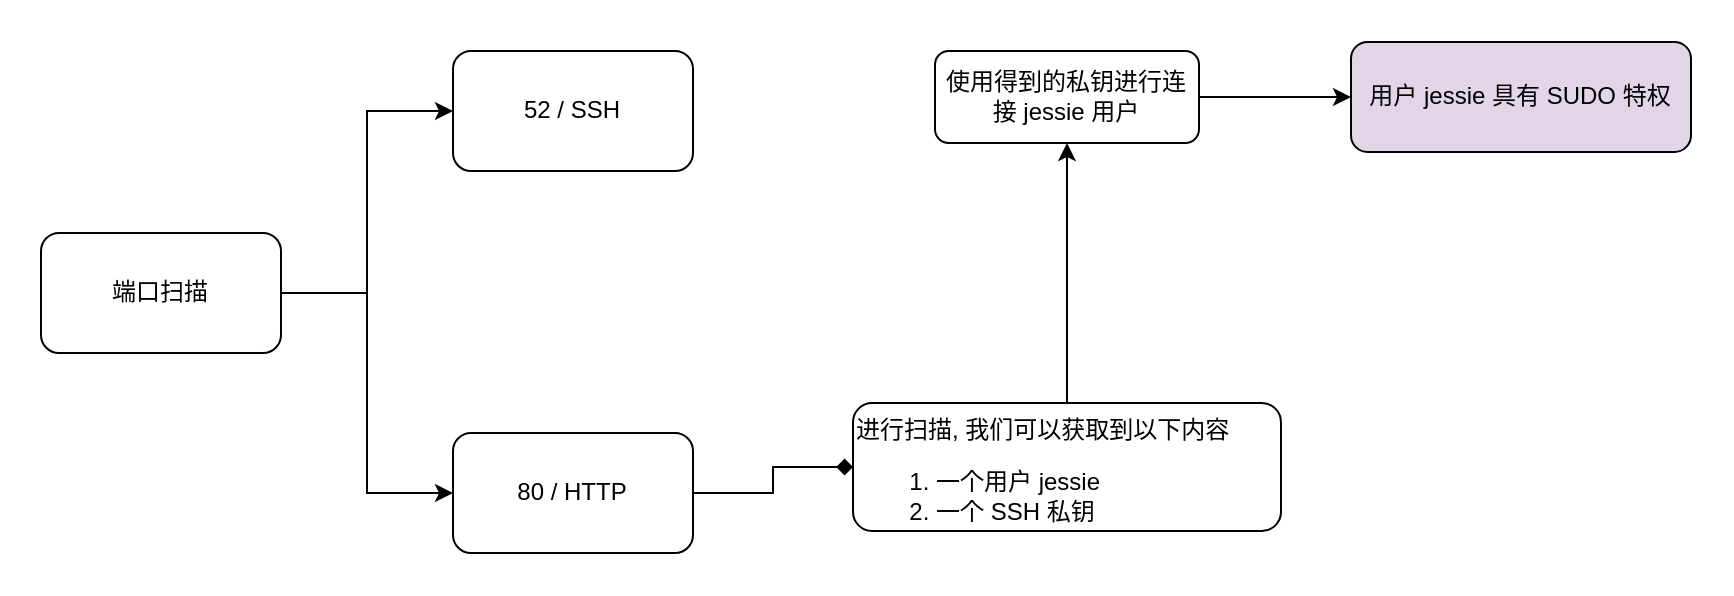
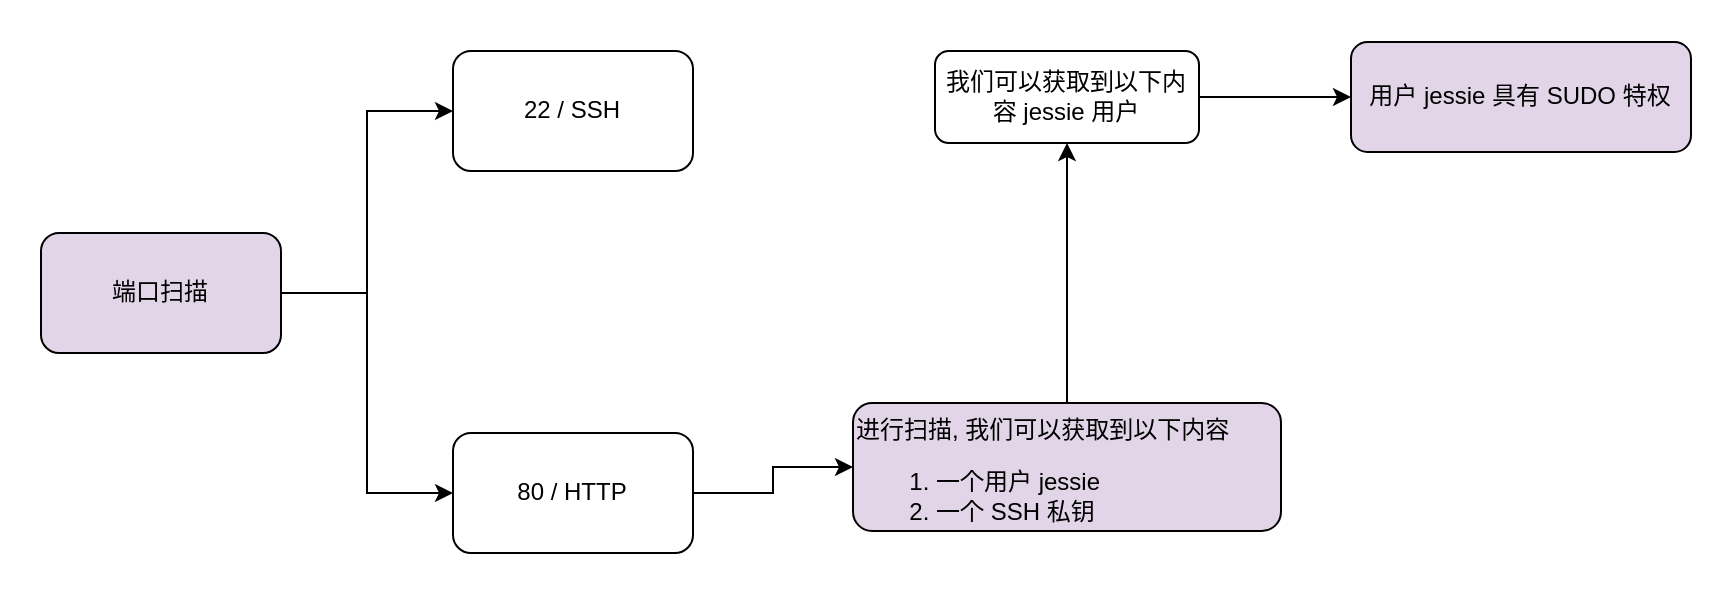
node "使用得到的私钥进行连接 jessie 用户": label "使用得到的私钥进行连接 jessie 用户" -> "我们可以获取到以下内容 jessie 用户"
node "52 / SSH": label "52 / SSH" -> "22 / SSH"
node "端口扫描": fillcolor #ffffff -> #e1d5e7
edge "80 / HTTP" -> "进行扫描, 我们可以获取到以下内容 一个用户 jessie 一个 SSH 私钥": arrowhead diamond -> classic
node "进行扫描, 我们可以获取到以下内容 一个用户 jessie 一个 SSH 私钥": fillcolor #ffffff -> #e1d5e7
